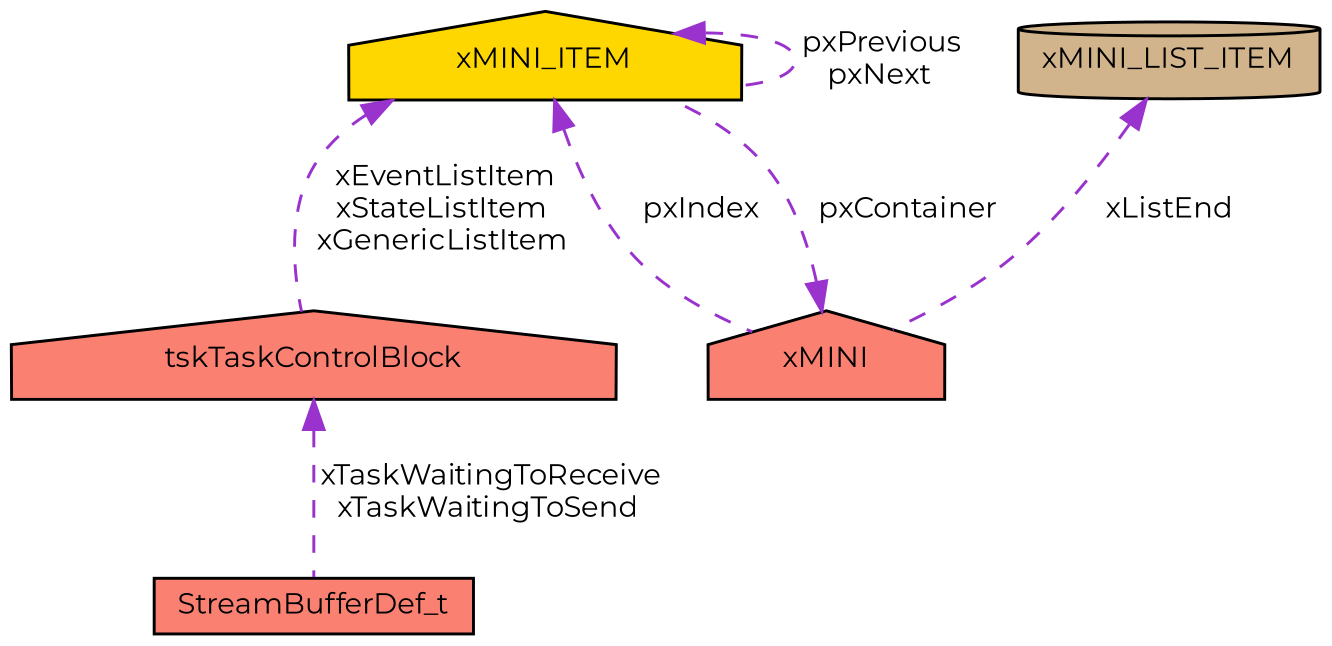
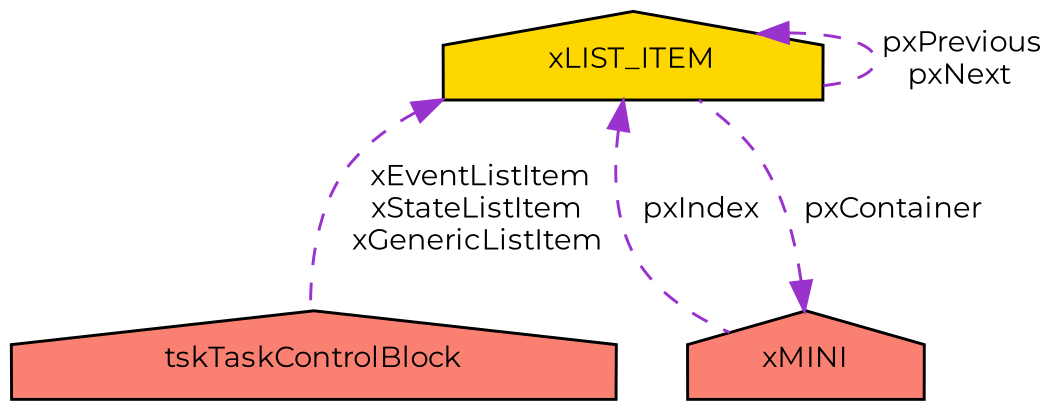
node "xMINI_ITEM": label "xMINI_ITEM" -> "xLIST_ITEM"
node "xMINI_LIST_ITEM": removed
node "StreamBufferDef_t": removed
